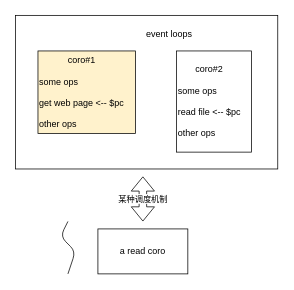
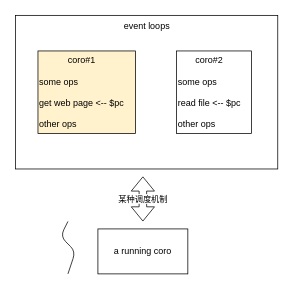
node "event loops": moved (169, 34) -> (147, 27)
node "coro#2 some ops read file <-- $pc other ops": size 75x101 -> 75x83
node "a read coro": label "a read coro" -> "a running coro"
